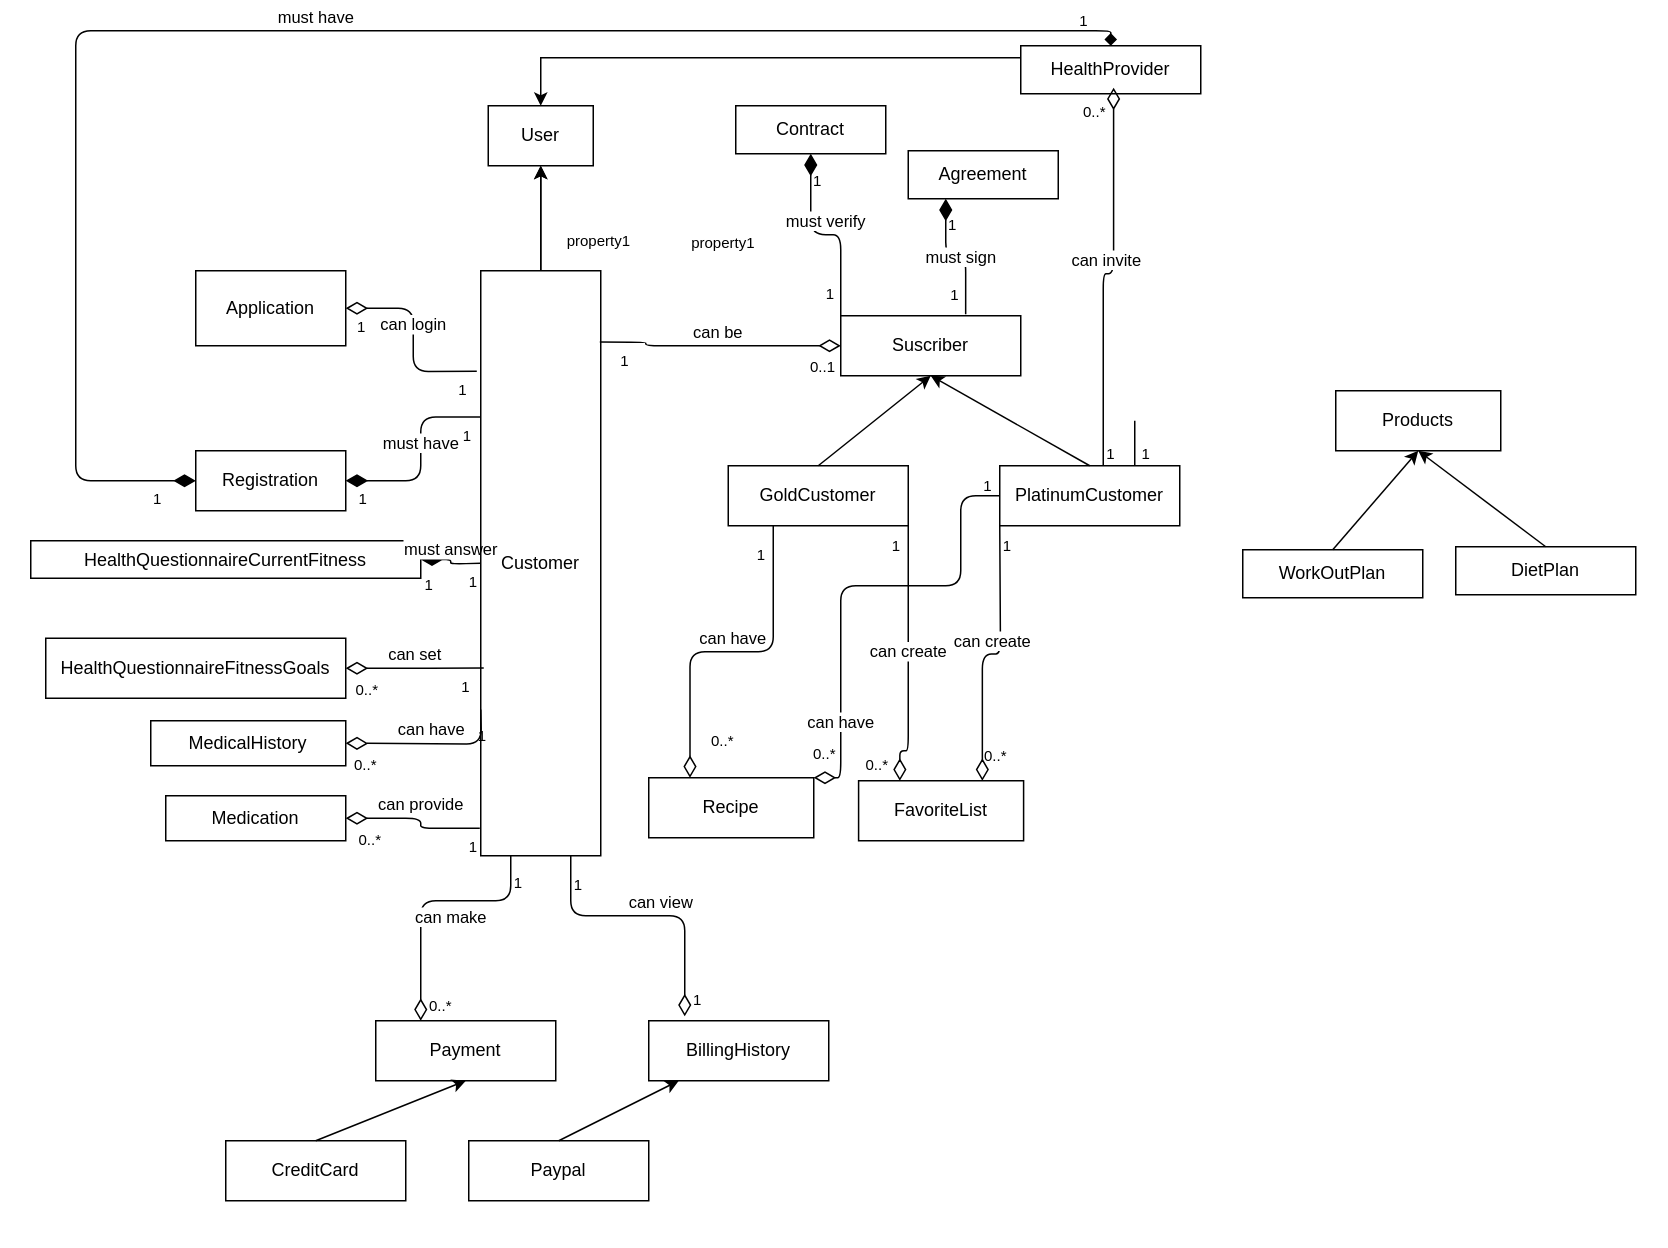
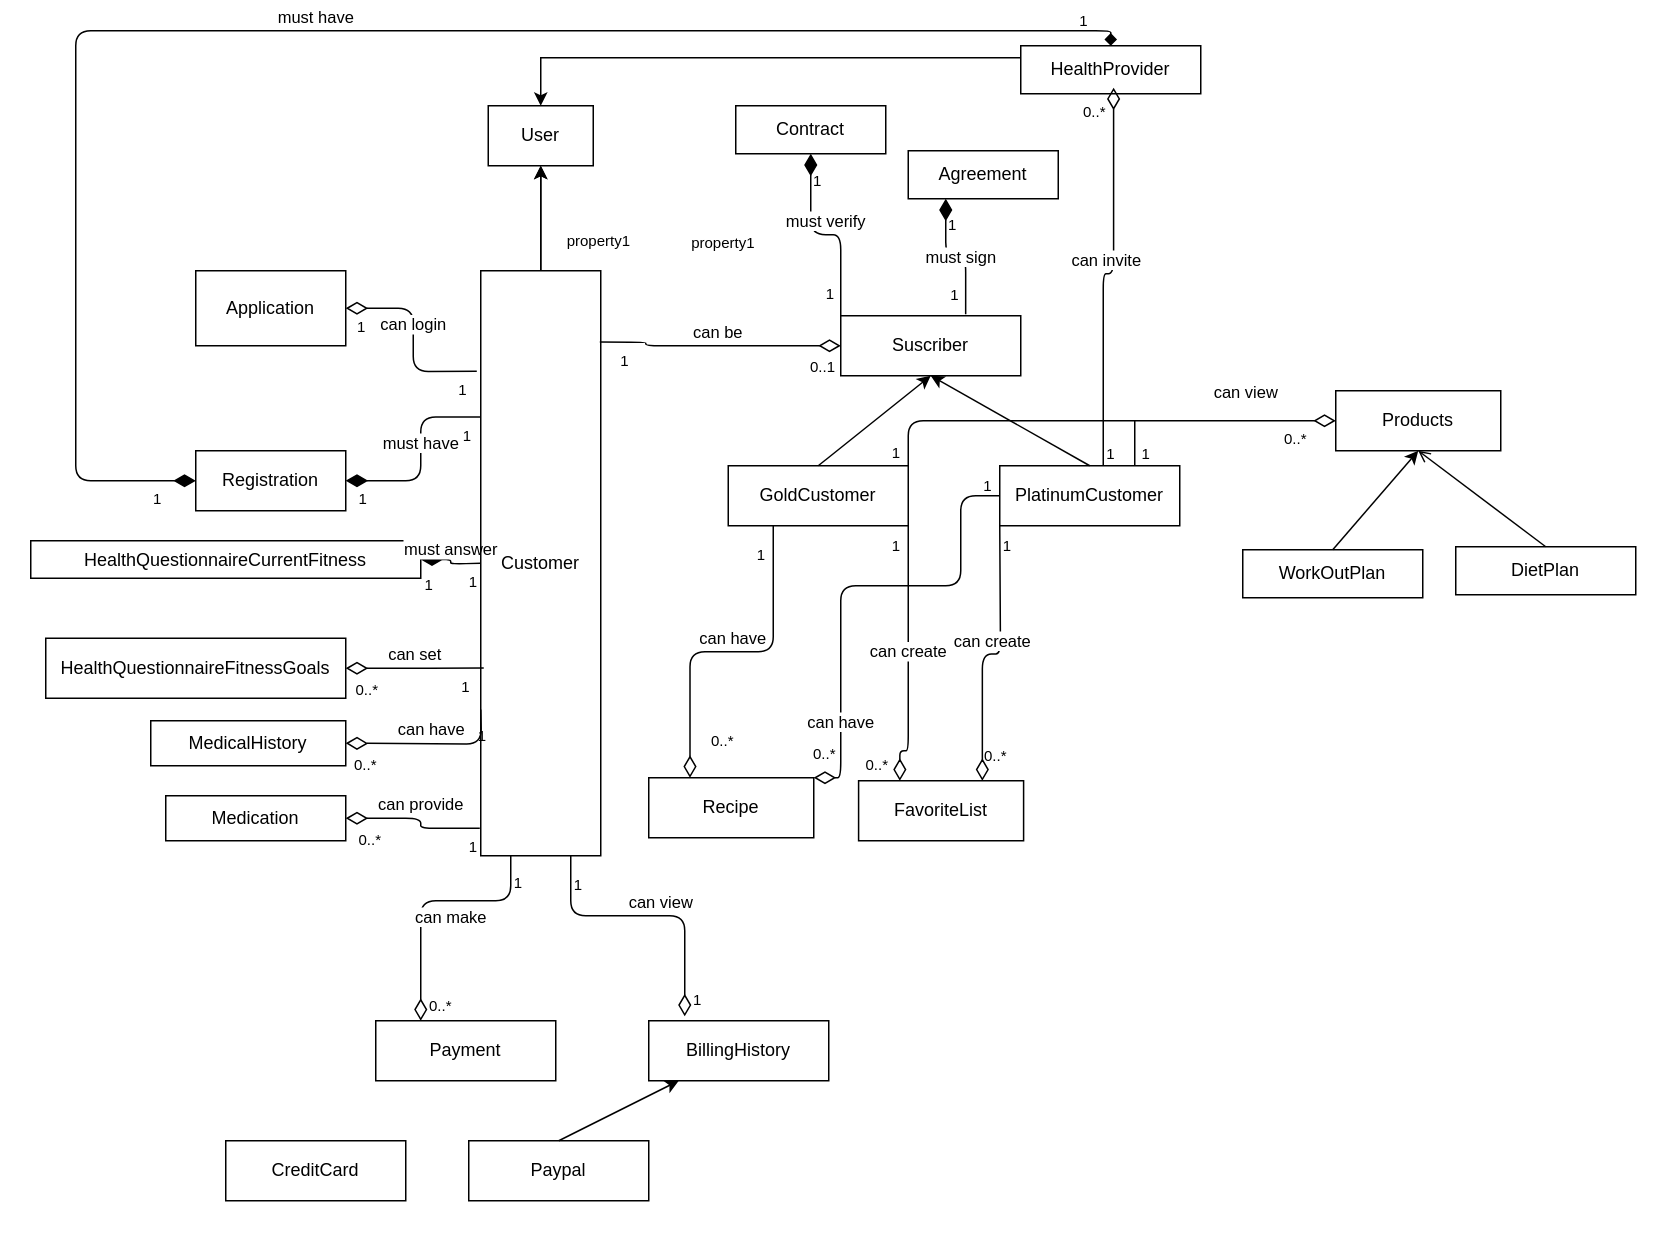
edge "GoldCustomer" -> "Products": added, labels "1", "can view", "0..*"
edge "DietPlan" -> "Products": arrowhead classic -> open
edge "CreditCard" -> "Payment": removed
